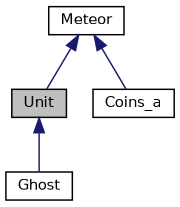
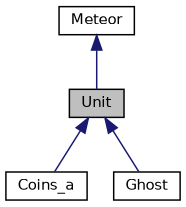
edge "Coins_a" -> "Meteor": now "Coins_a" -> "Unit"
